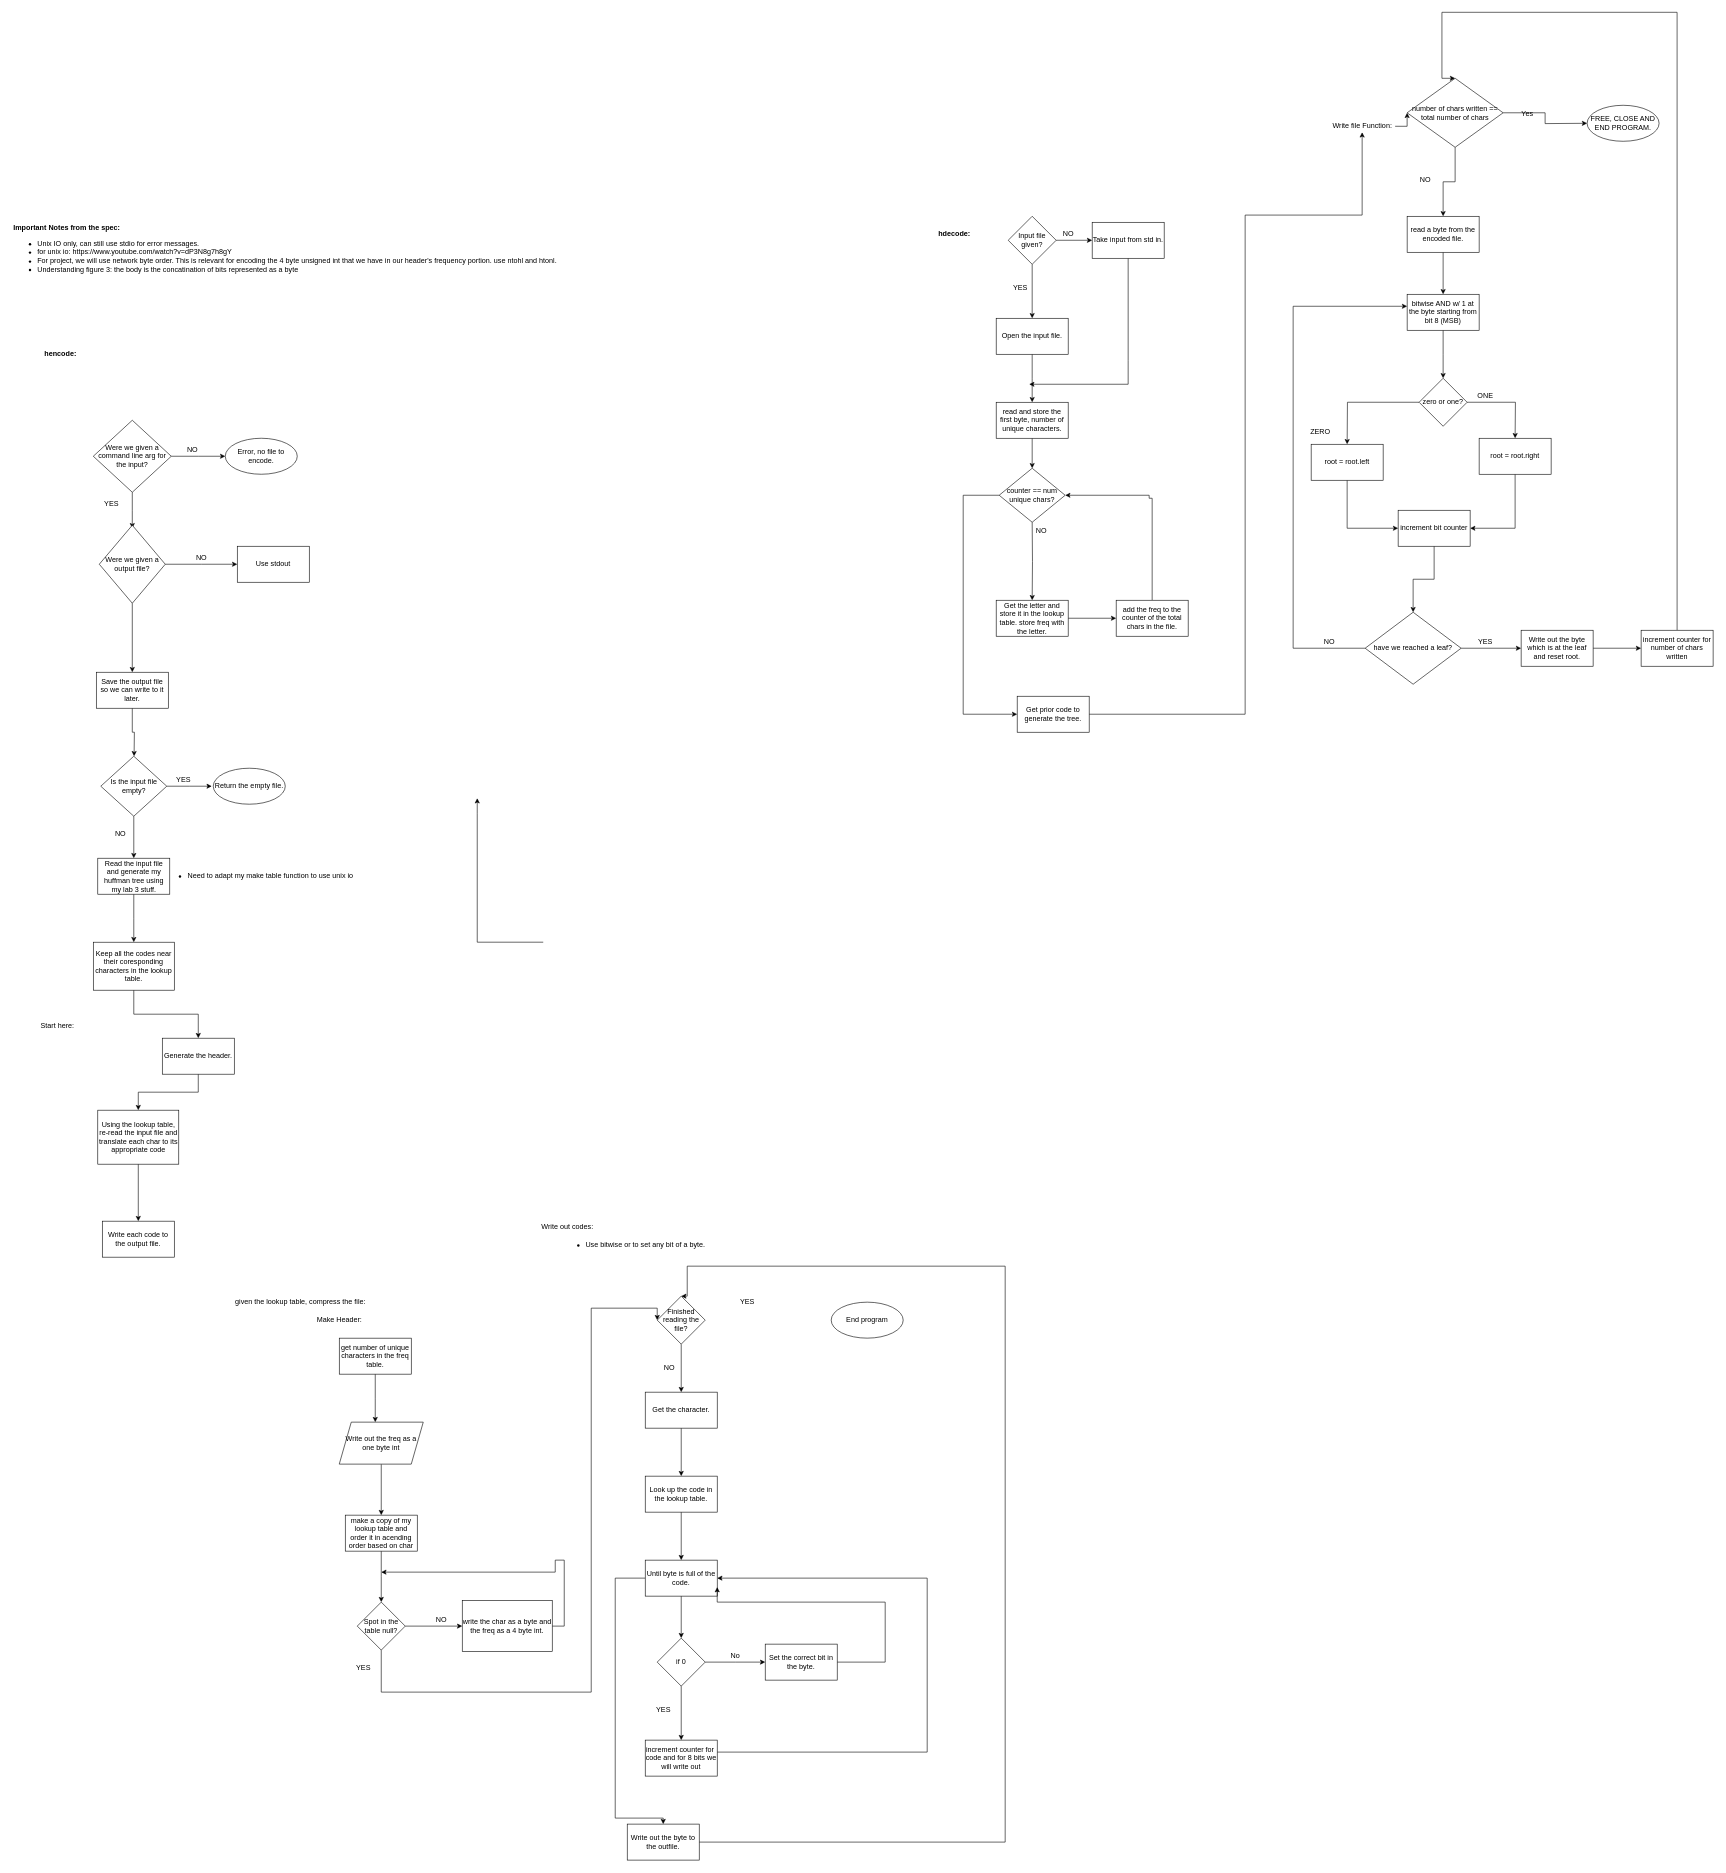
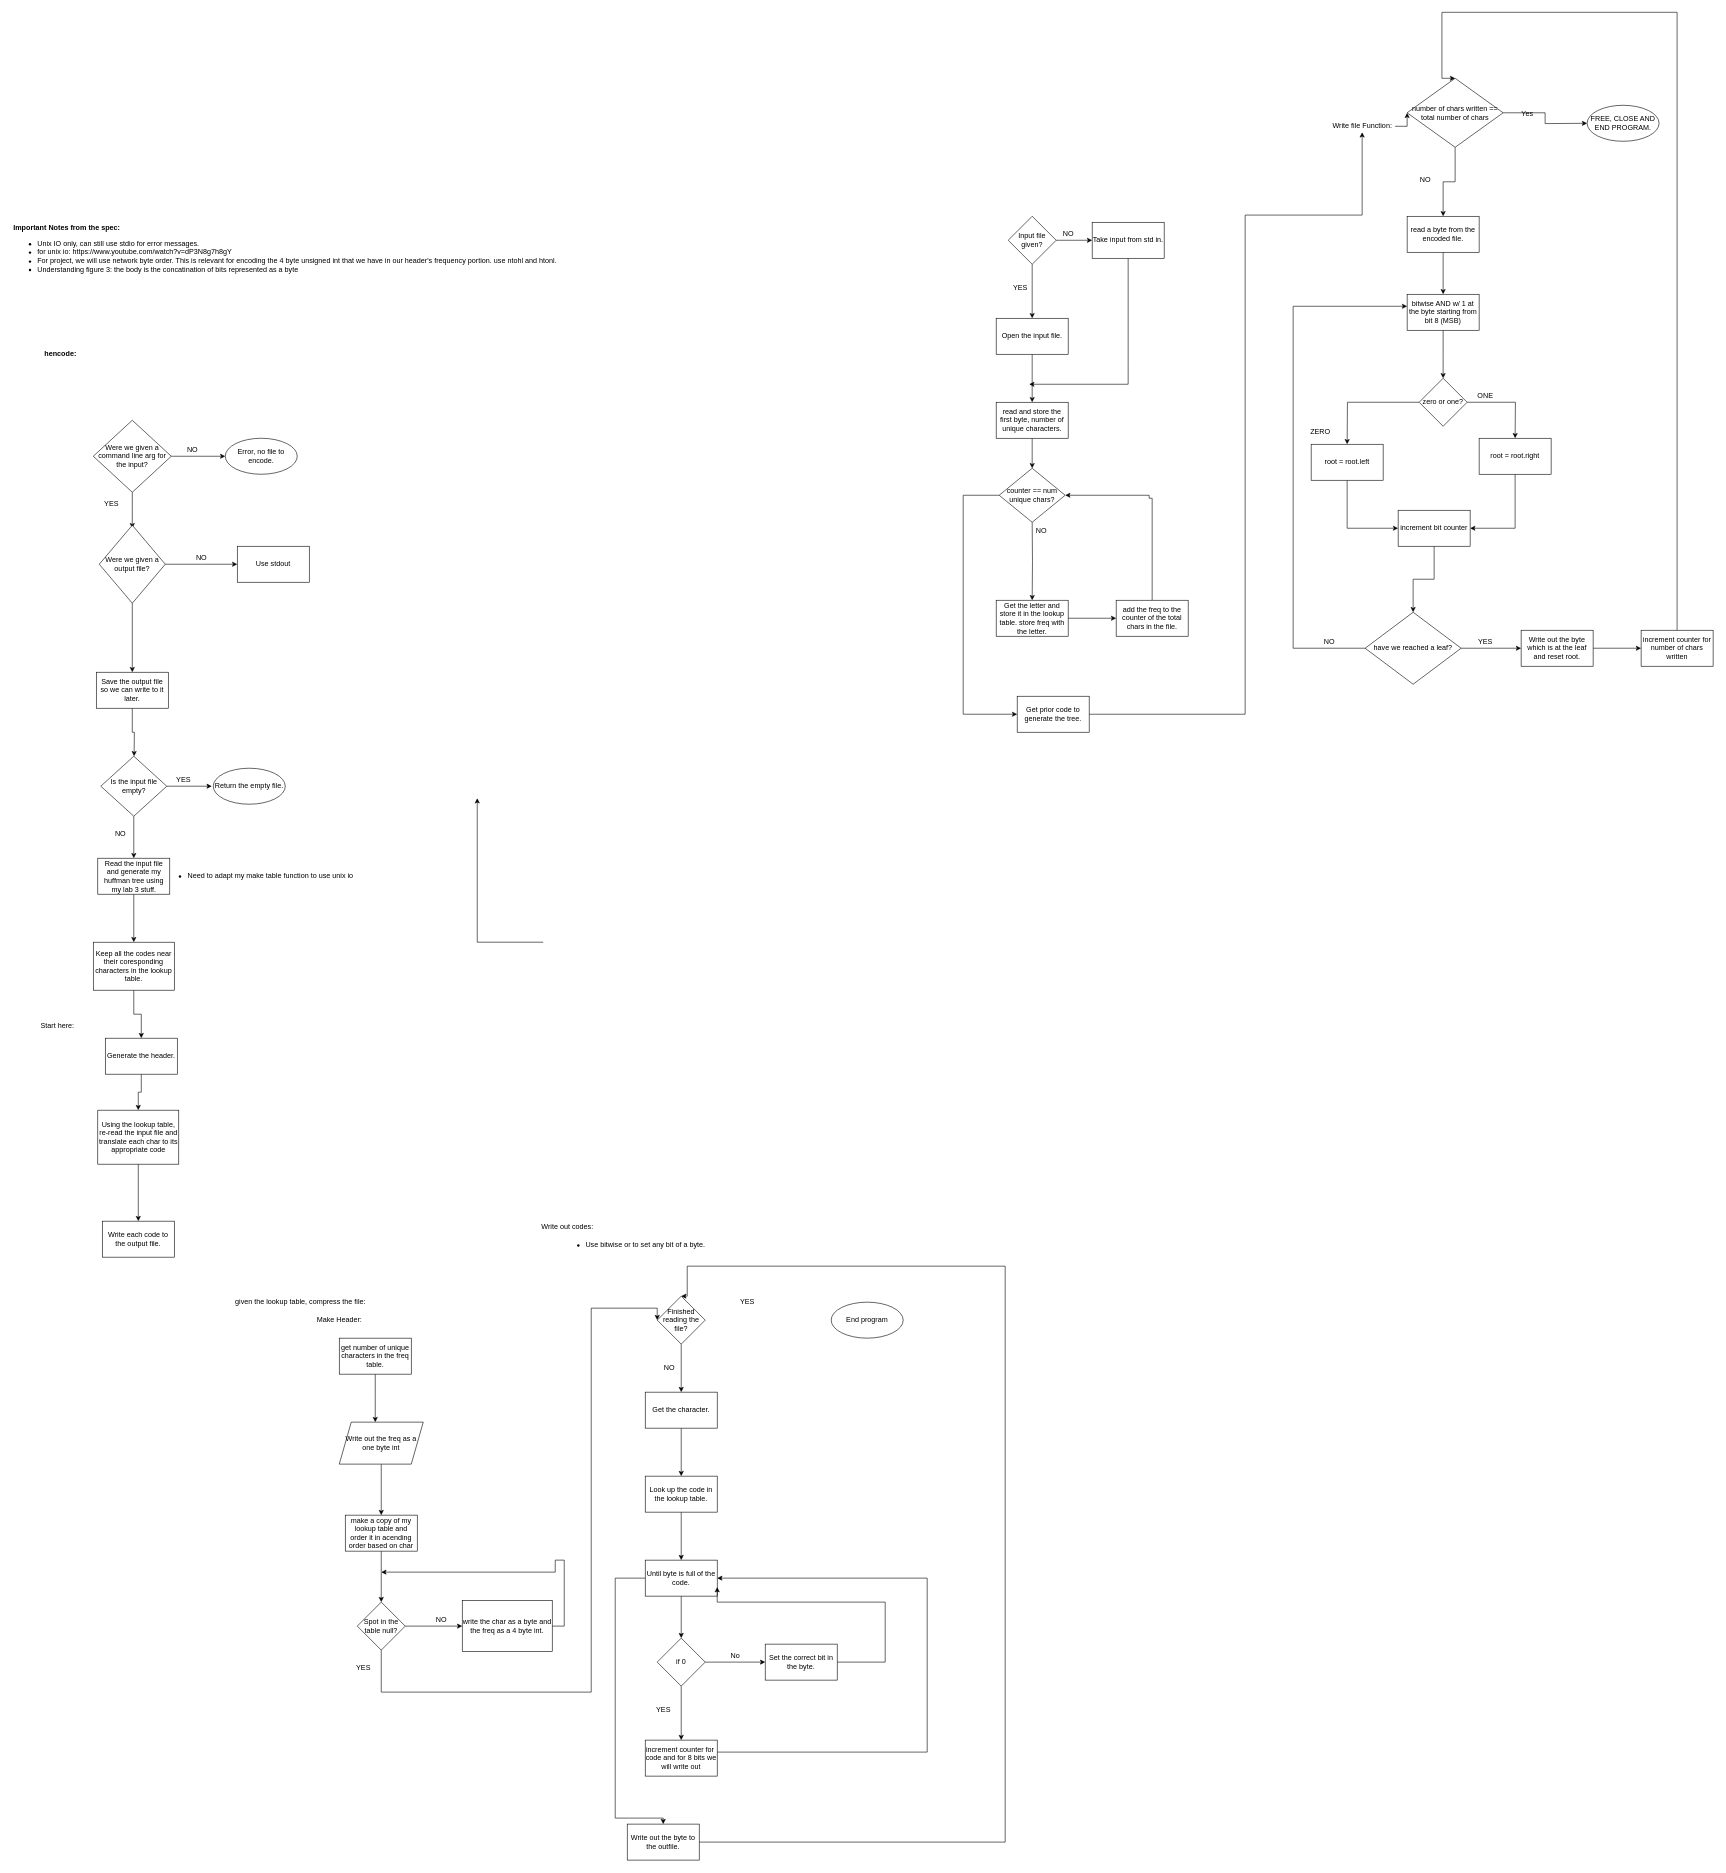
node "hdecode:": removed
node "Generate the header.": moved (198, 1056) -> (141, 1056)
